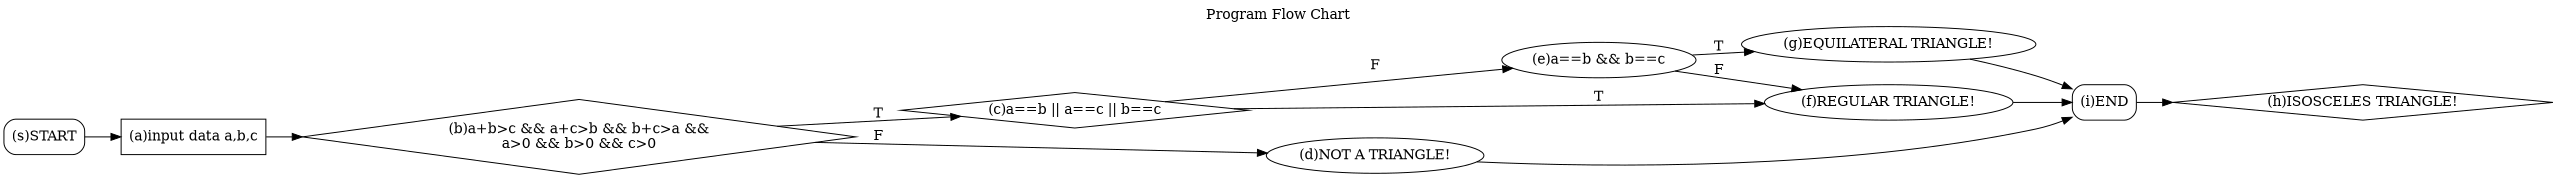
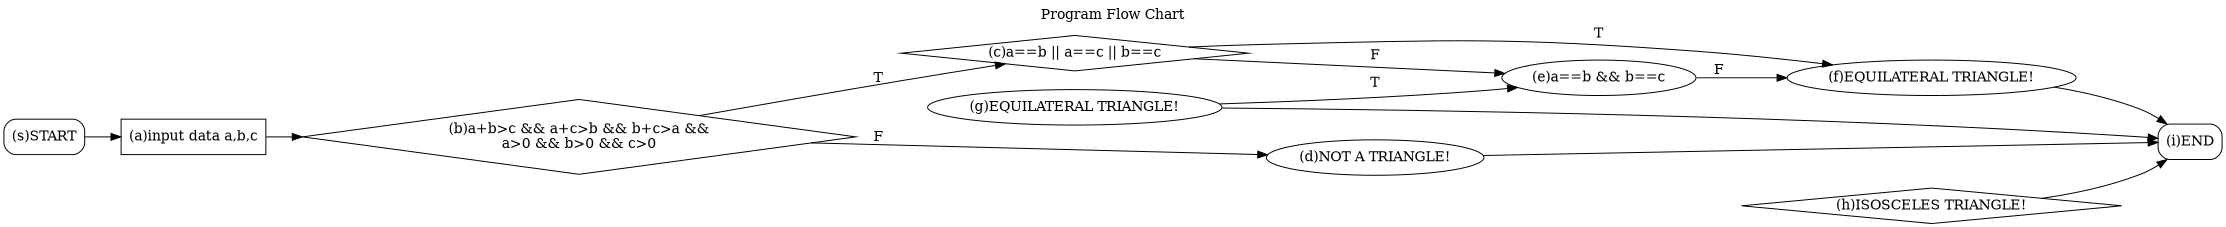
edge "(e)a==b && b==c" -> "(g)EQUILATERAL TRIANGLE!": reversed
node "(f)REGULAR TRIANGLE!": label "(f)REGULAR TRIANGLE!" -> "(f)EQUILATERAL TRIANGLE!"
edge "(i)END" -> "(h)ISOSCELES TRIANGLE!": reversed
